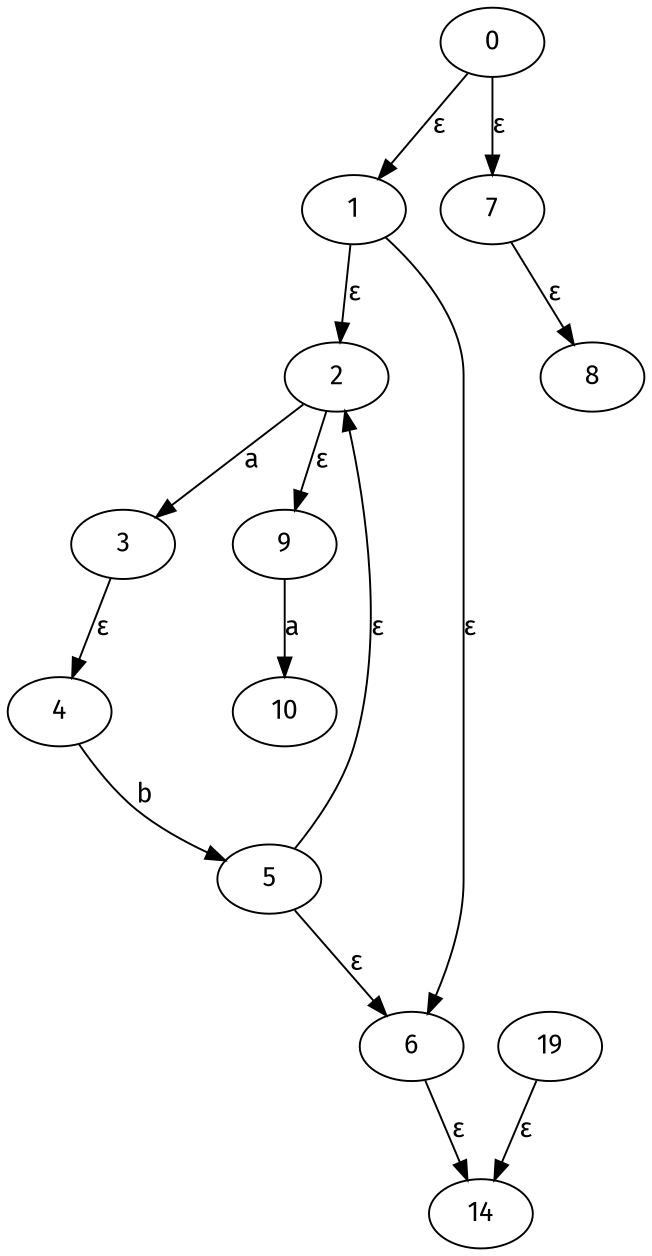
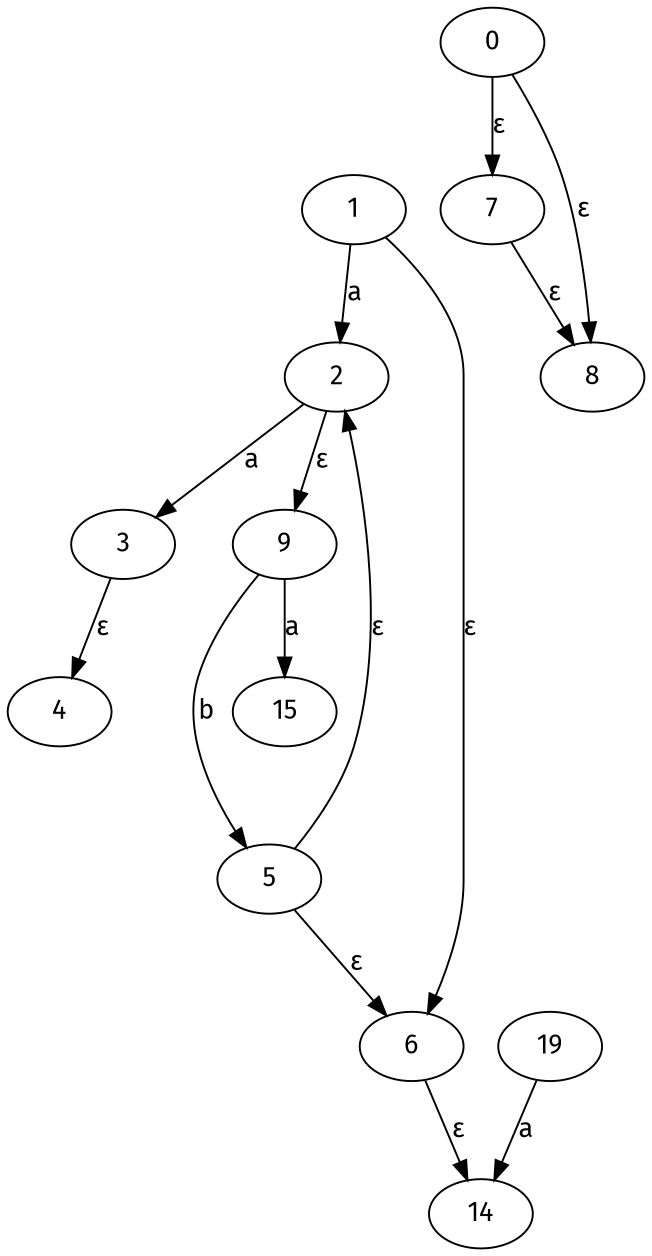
edge "0" -> "1": now "0" -> "8"
edge "1" -> "2": label "ε" -> "a"
node "10": label "10" -> "15"
edge "4" -> "5": now "9" -> "5"
edge "19" -> "14": label "ε" -> "a"
